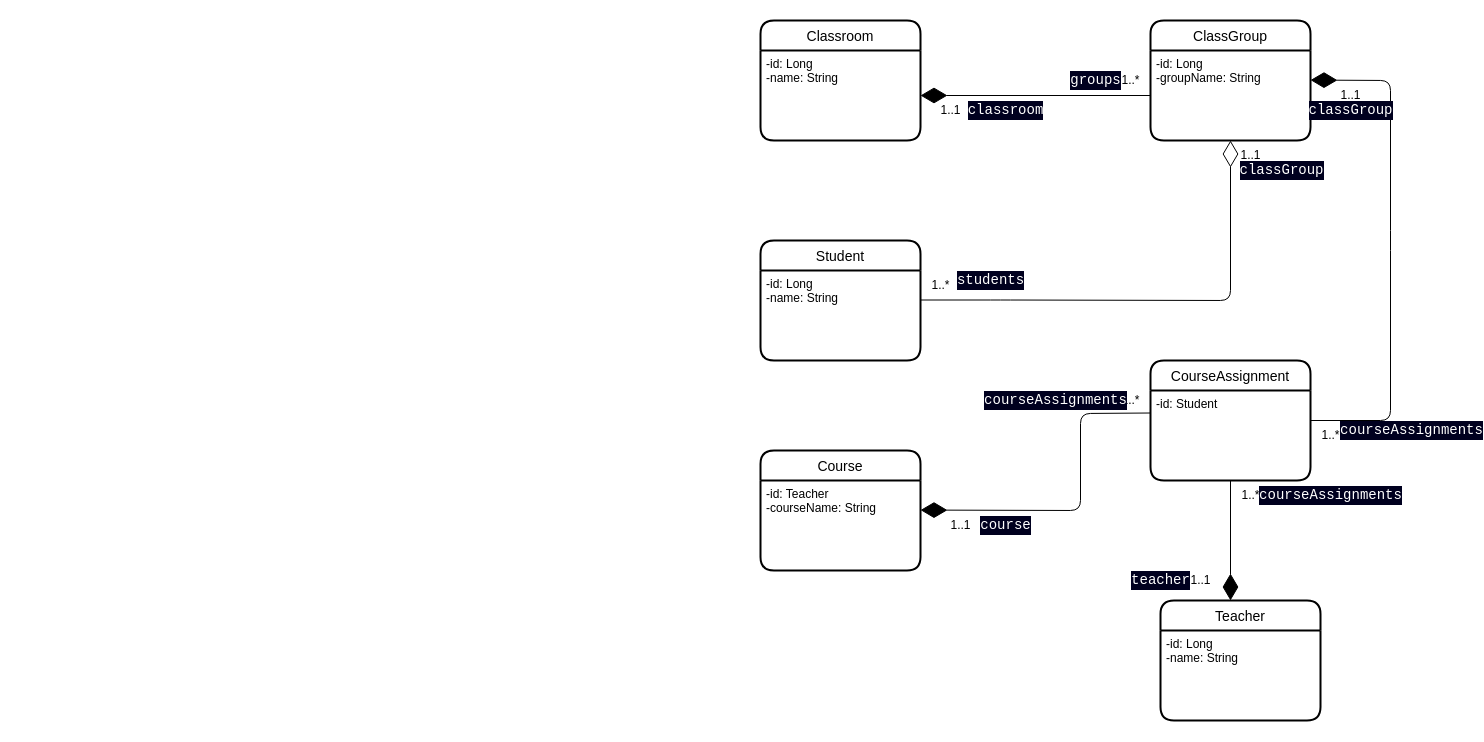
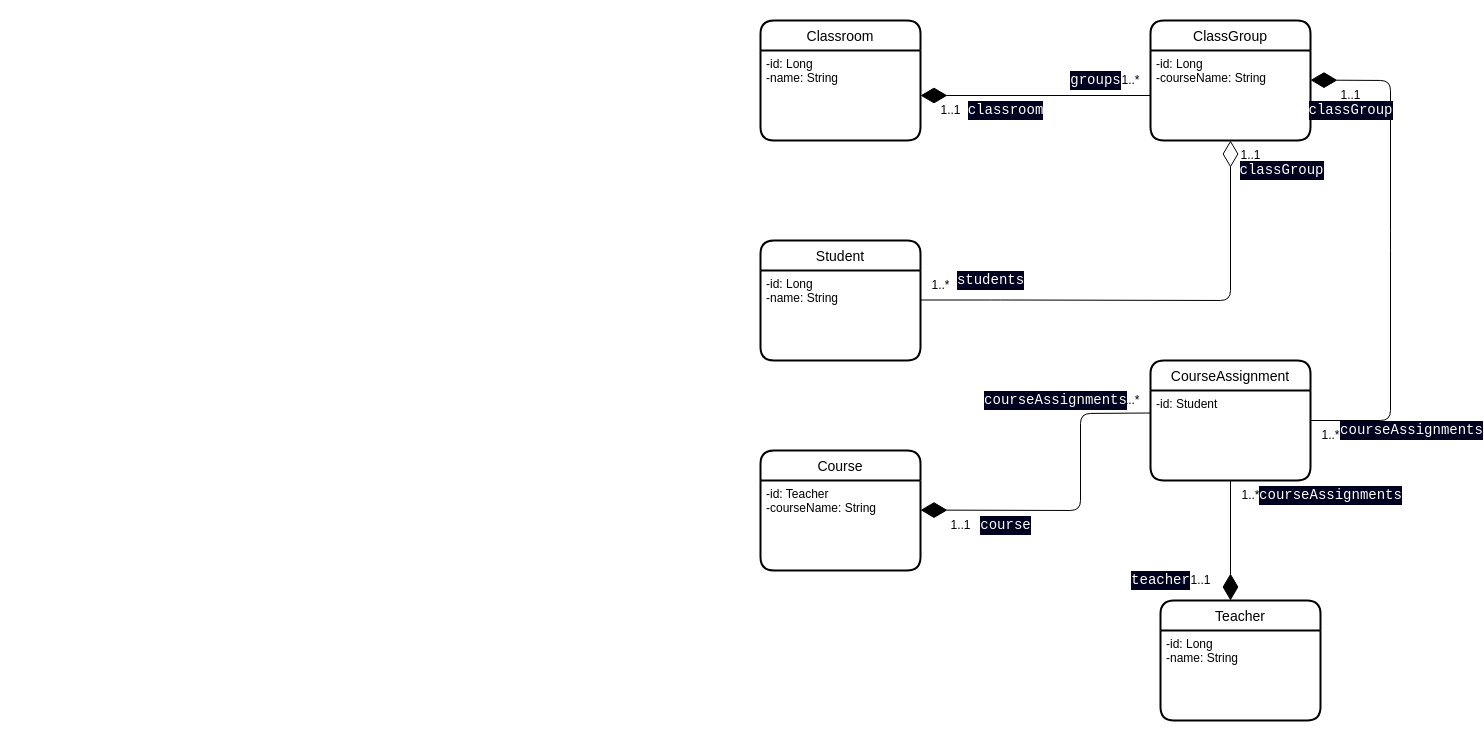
node "-id: Long -groupName: String": label "-id: Long -groupName: String" -> "-id: Long -courseName: String"
